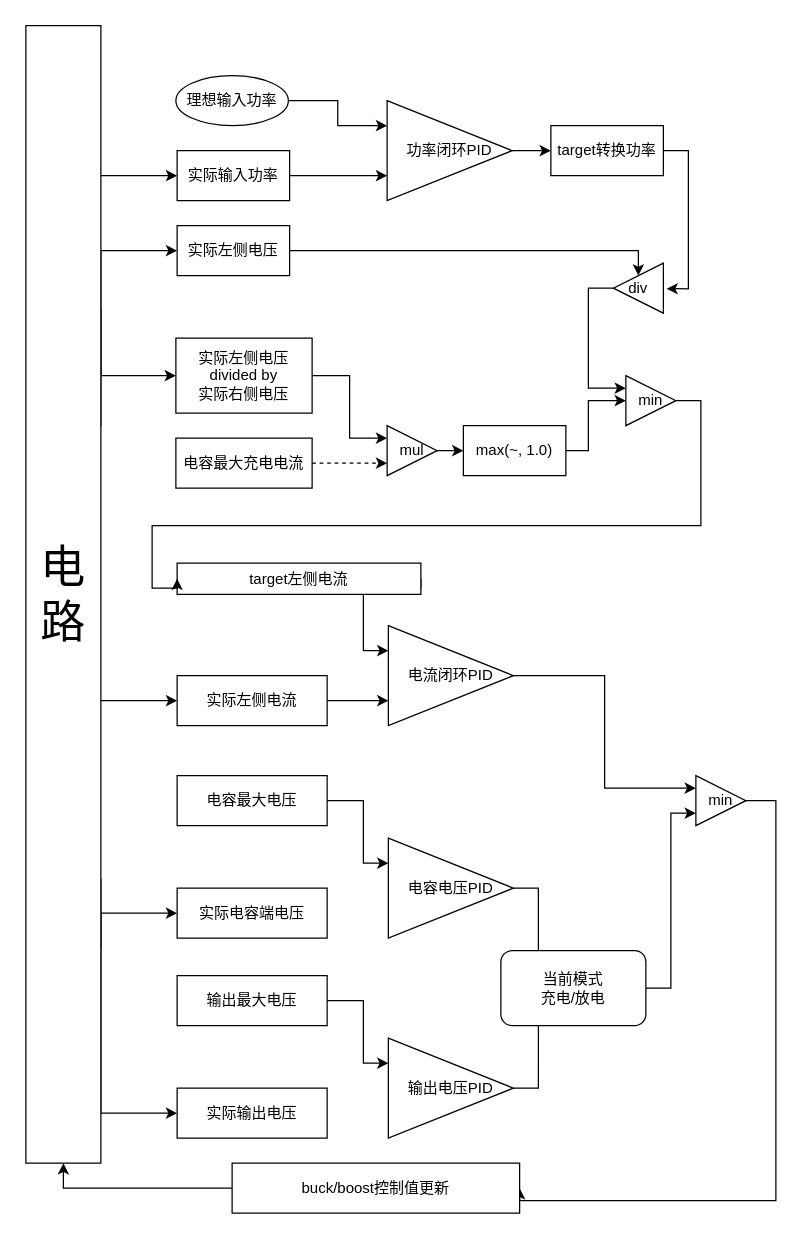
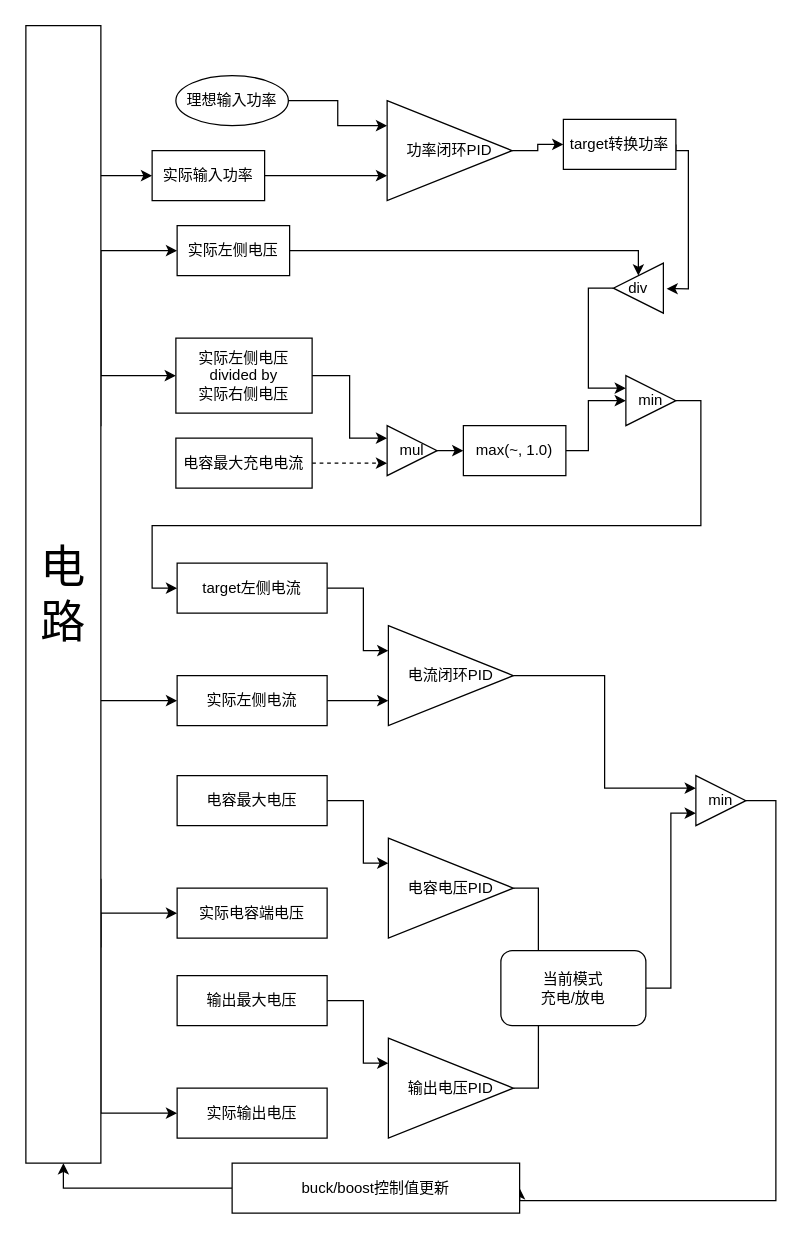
node "target转换功率": moved (607, 151) -> (619, 144)
node "实际输入功率": moved (233, 176) -> (208, 176)
node "target左侧电流": size 244x31 -> 150x50
